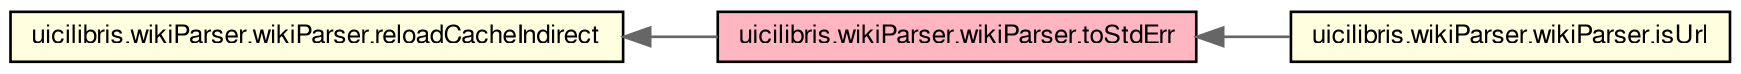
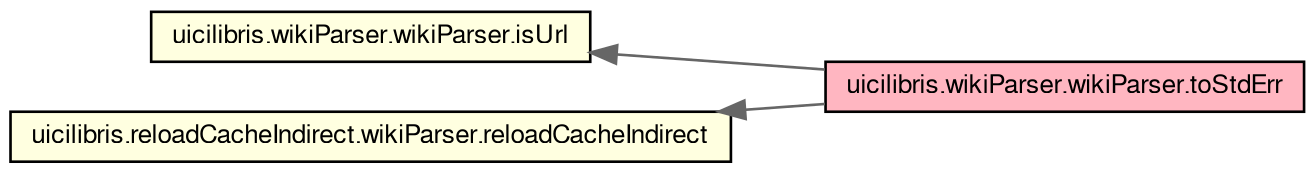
node "uicilibris.wikiParser.wikiParser.reloadCacheIndirect": label "uicilibris.wikiParser.wikiParser.reloadCacheIndirect" -> "uicilibris.reloadCacheIndirect.wikiParser.reloadCacheIndirect"
edge "uicilibris.wikiParser.wikiParser.isUrl" -> "uicilibris.wikiParser.wikiParser.toStdErr": reversed
